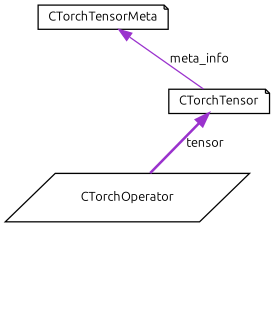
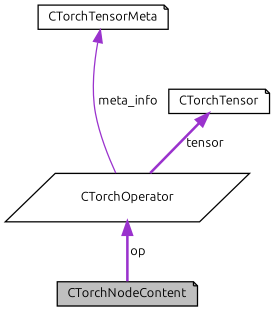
edge "CTorchTensor" -> "CTorchTensorMeta": now "CTorchOperator" -> "CTorchTensorMeta"
node "CTorchNodeContent": added
